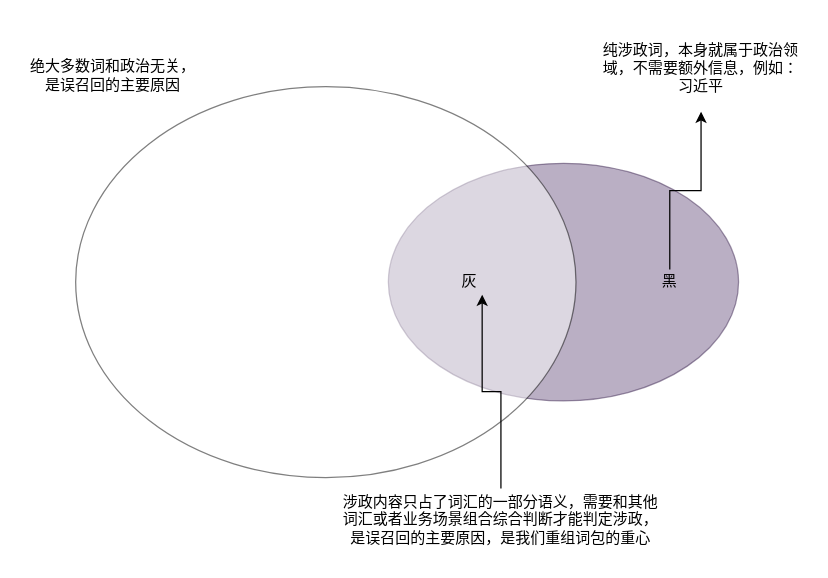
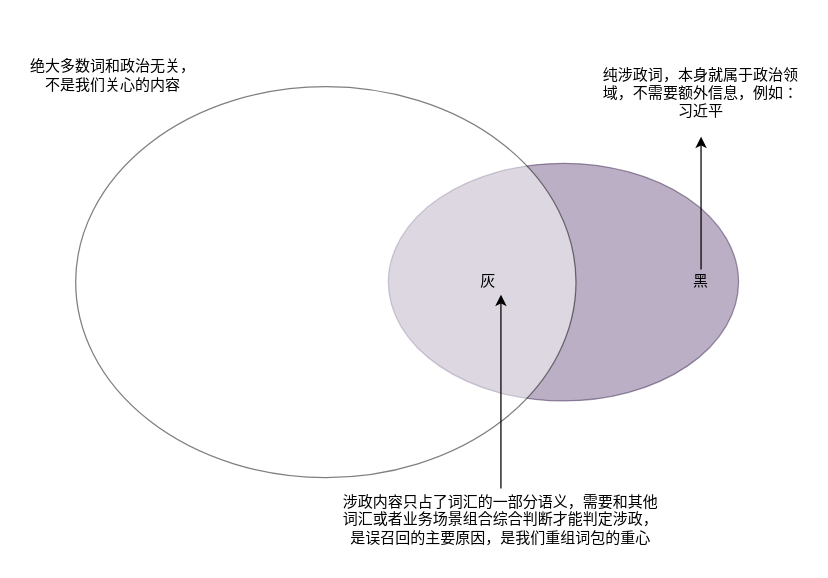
node "纯涉政词，本身就属于政治领域，不需要额外信息，例如：习近平": moved (701, 69) -> (701, 94)
node "绝大多数词和政治无关，是误召回的主要原因": label "绝大多数词和政治无关，是误召回的主要原因" -> "绝大多数词和政治无关，不是我们关心的内容"
node "灰": moved (469, 282) -> (488, 282)
node "黑": moved (669, 282) -> (701, 282)
